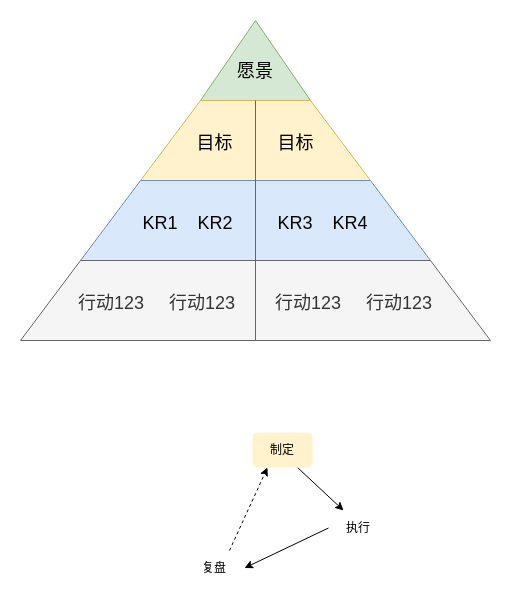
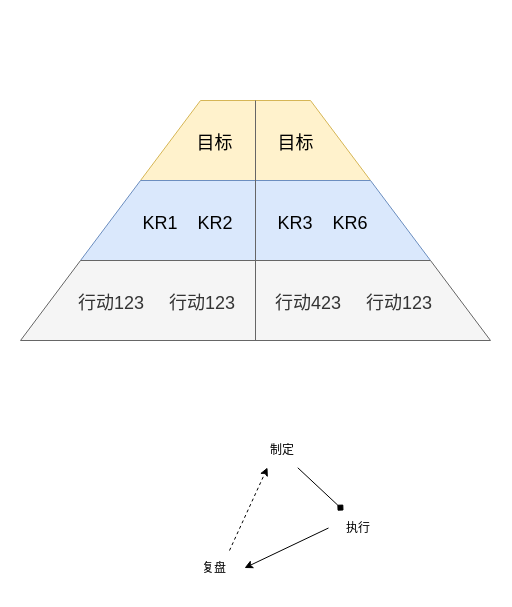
node "愿景": removed
node "KR1 KR2 KR3 KR4": label "KR1 KR2 KR3 KR4" -> "KR1 KR2 KR3 KR6"
node "行动123 行动123 行动123 行动123": label "行动123 行动123 行动123 行动123" -> "行动123 行动123 行动423 行动123"
node "制定": fillcolor #fff2cc -> #ffffff
edge "制定" -> "执行": arrowhead classic -> diamond
